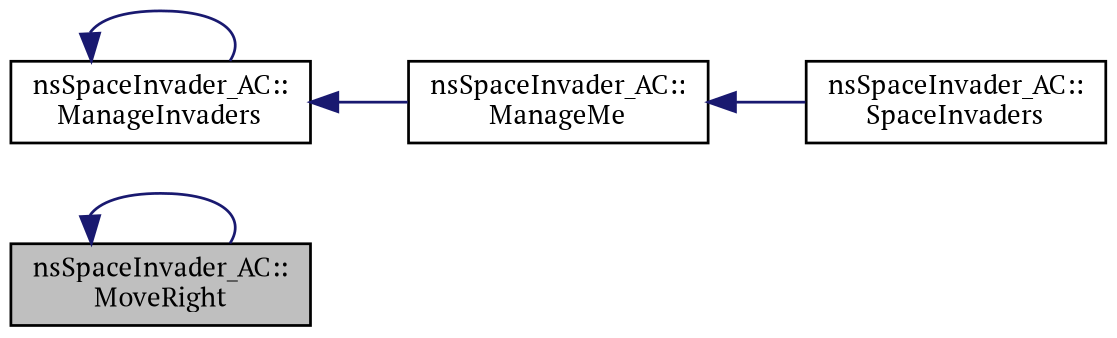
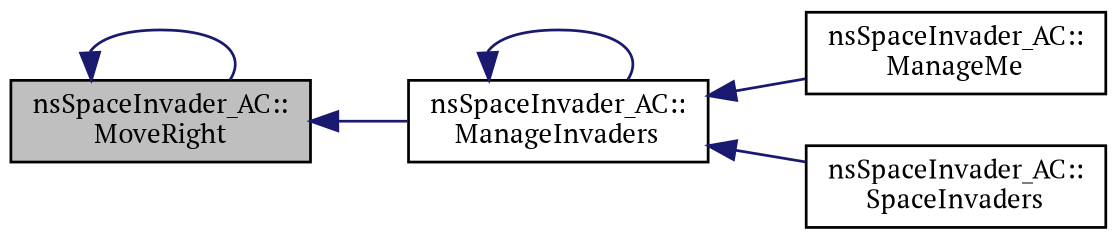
edge "nsSpaceInvader_AC:: SpaceInvaders" -> "nsSpaceInvader_AC:: ManageMe": now "nsSpaceInvader_AC:: SpaceInvaders" -> "nsSpaceInvader_AC:: ManageInvaders"
edge "nsSpaceInvader_AC:: ManageInvaders" -> "nsSpaceInvader_AC:: MoveRight": added
